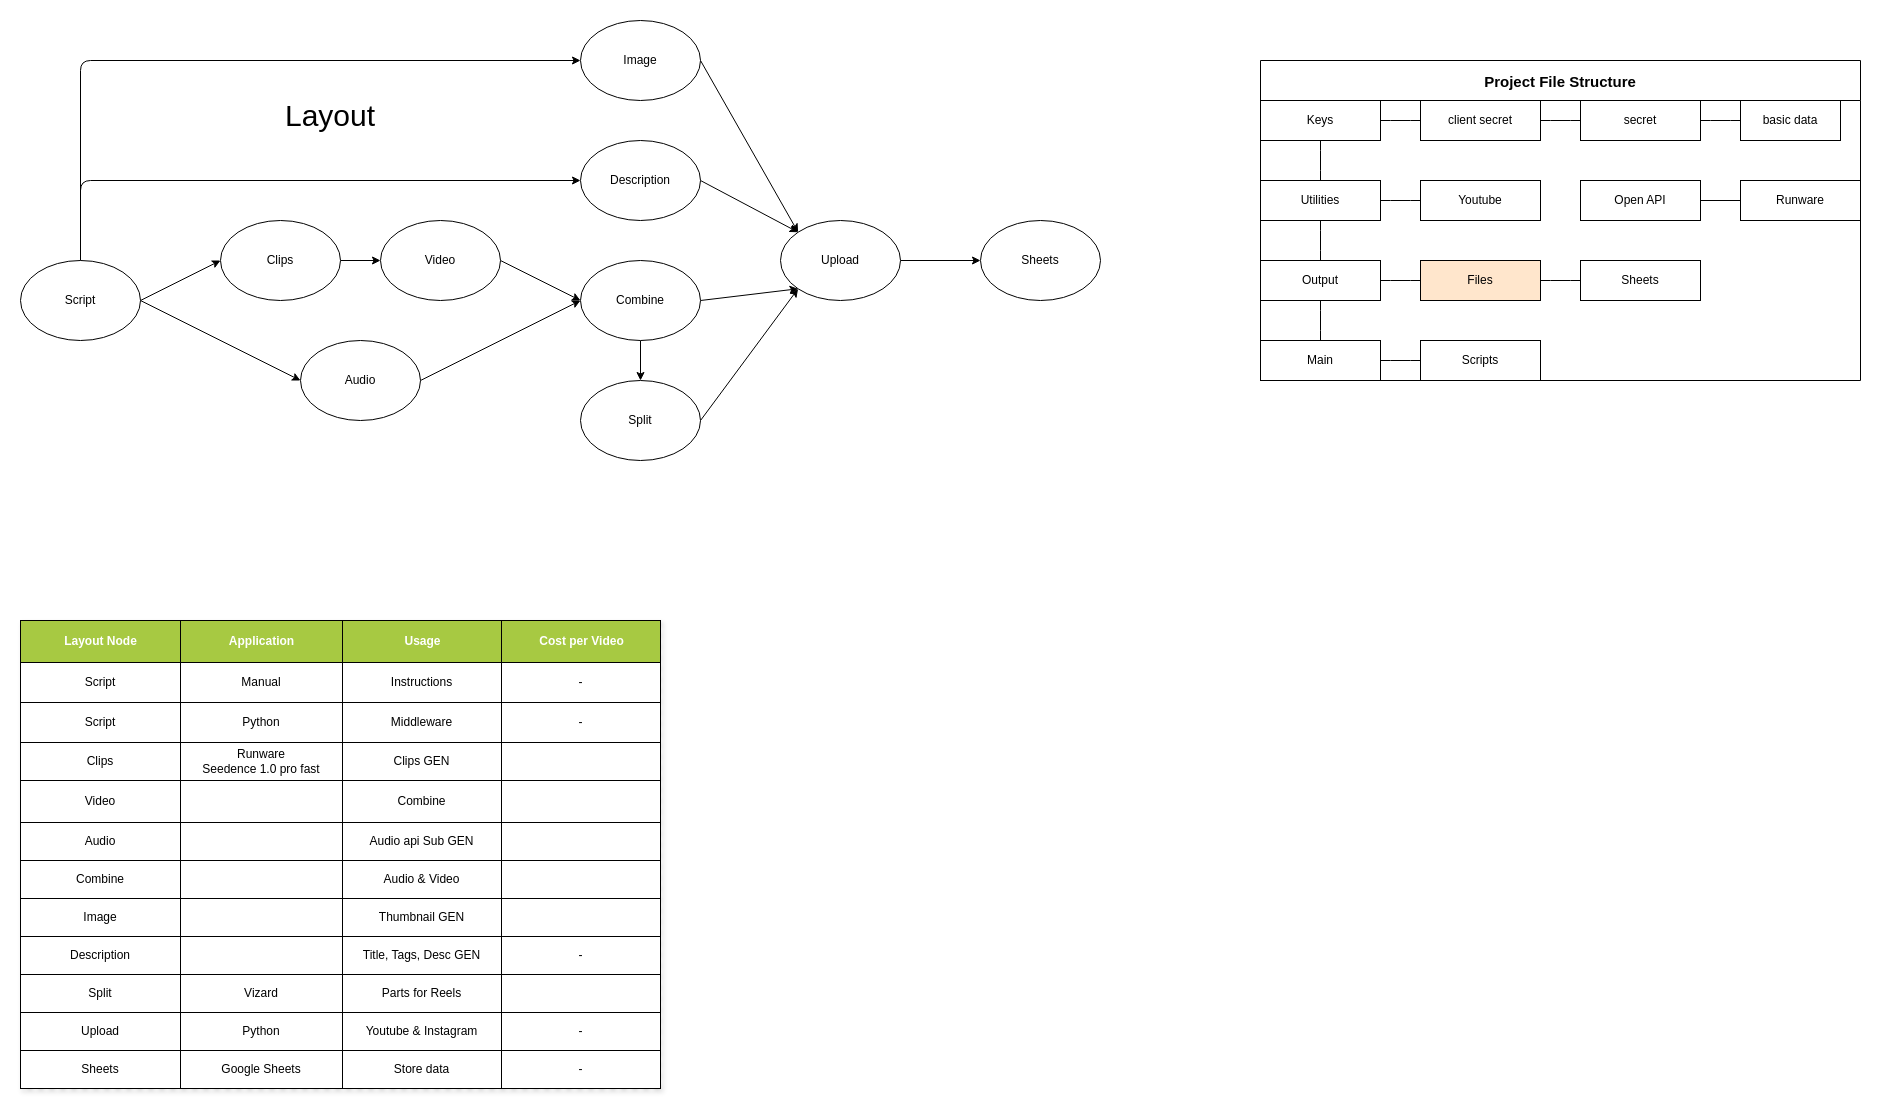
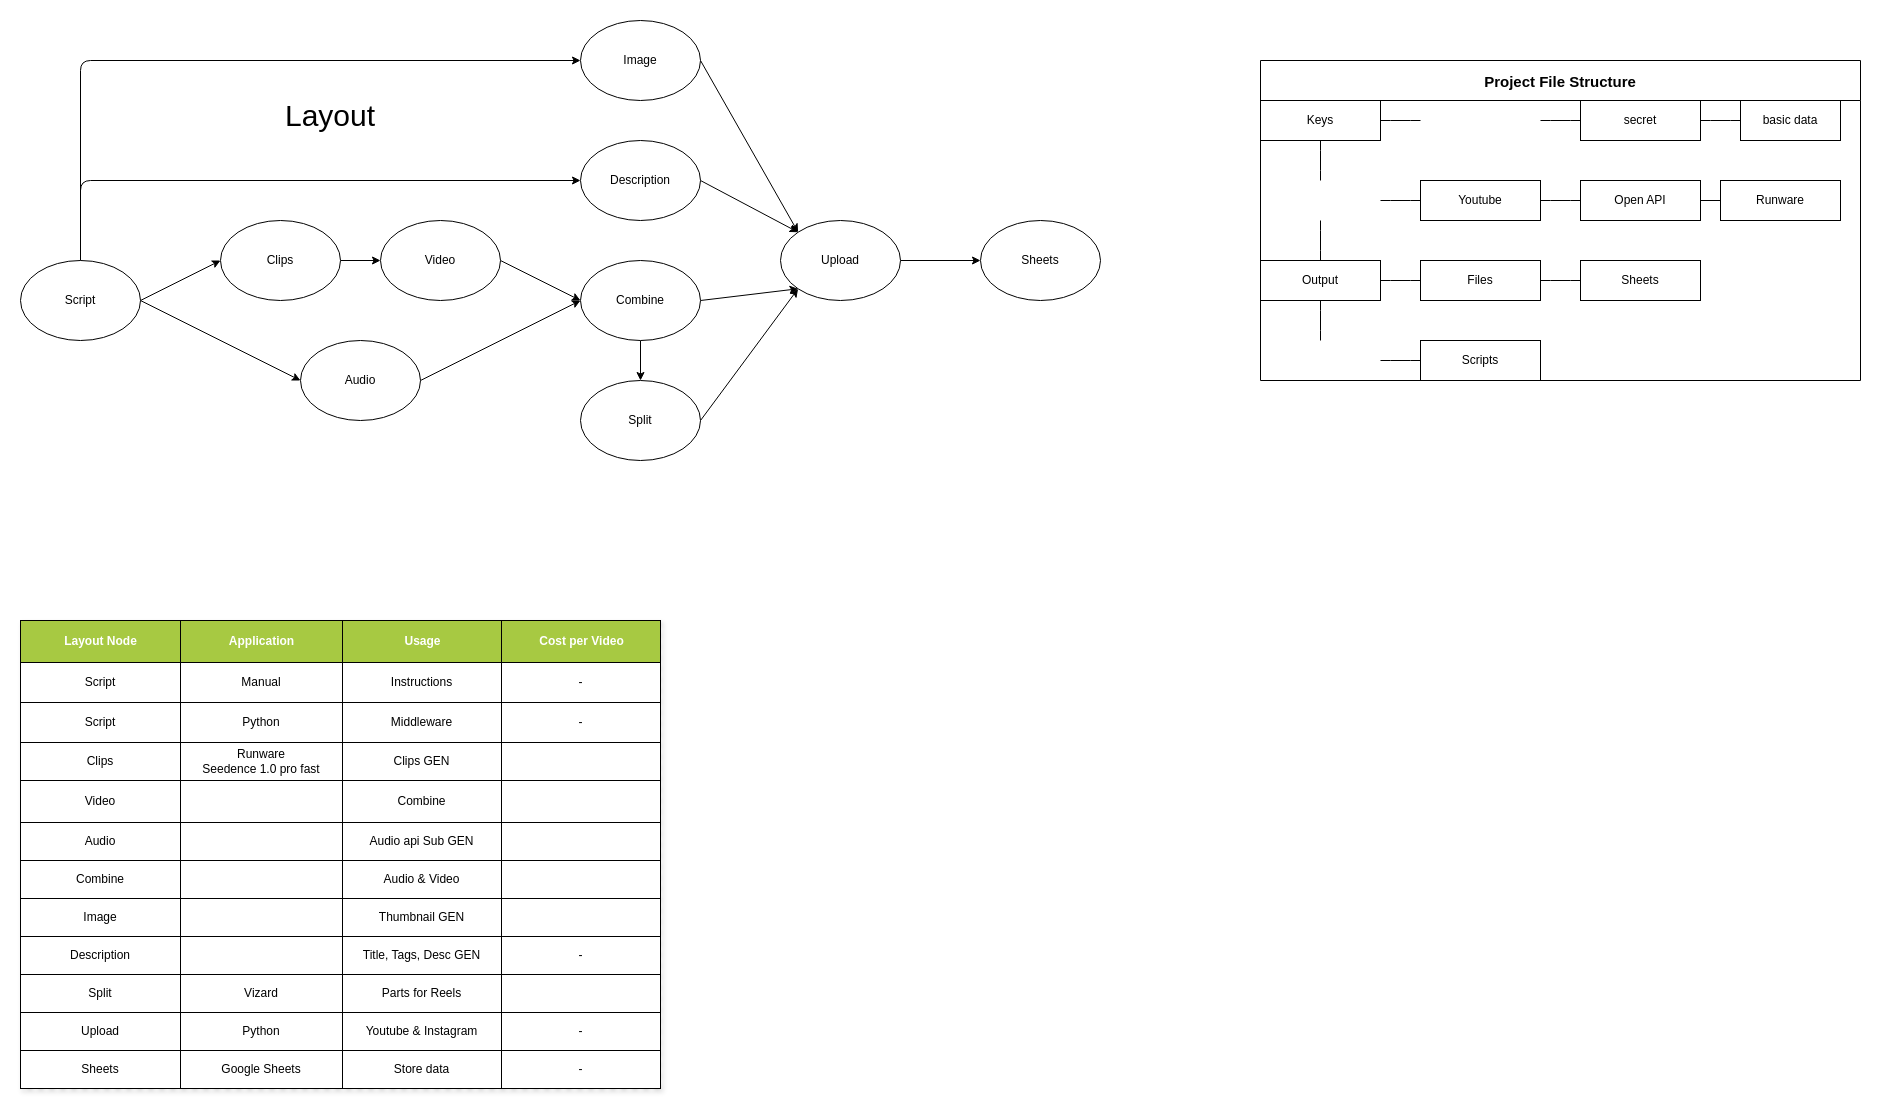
node "client secret": removed
node "Utilities": removed
edge "Youtube" -- "Open API": added
node "Runware": moved (1801, 201) -> (1781, 201)
node "Files": fillcolor #ffe6cc -> #ffffff
node "Main": removed
